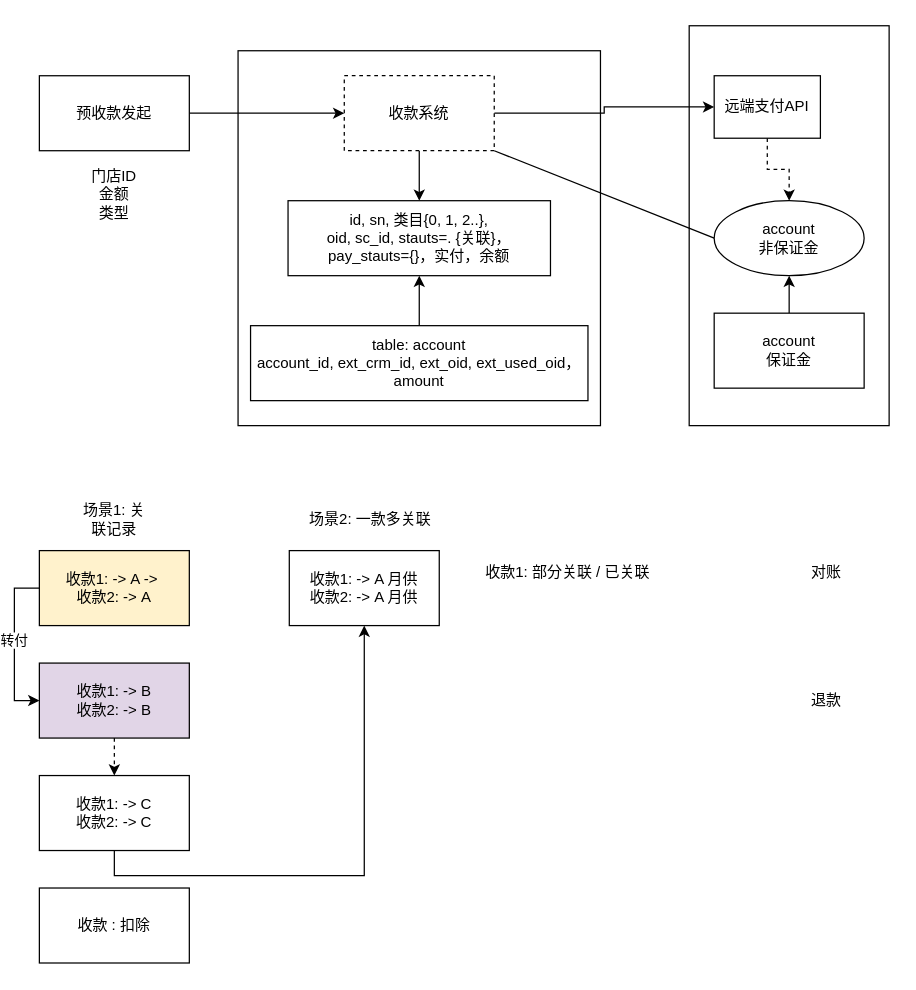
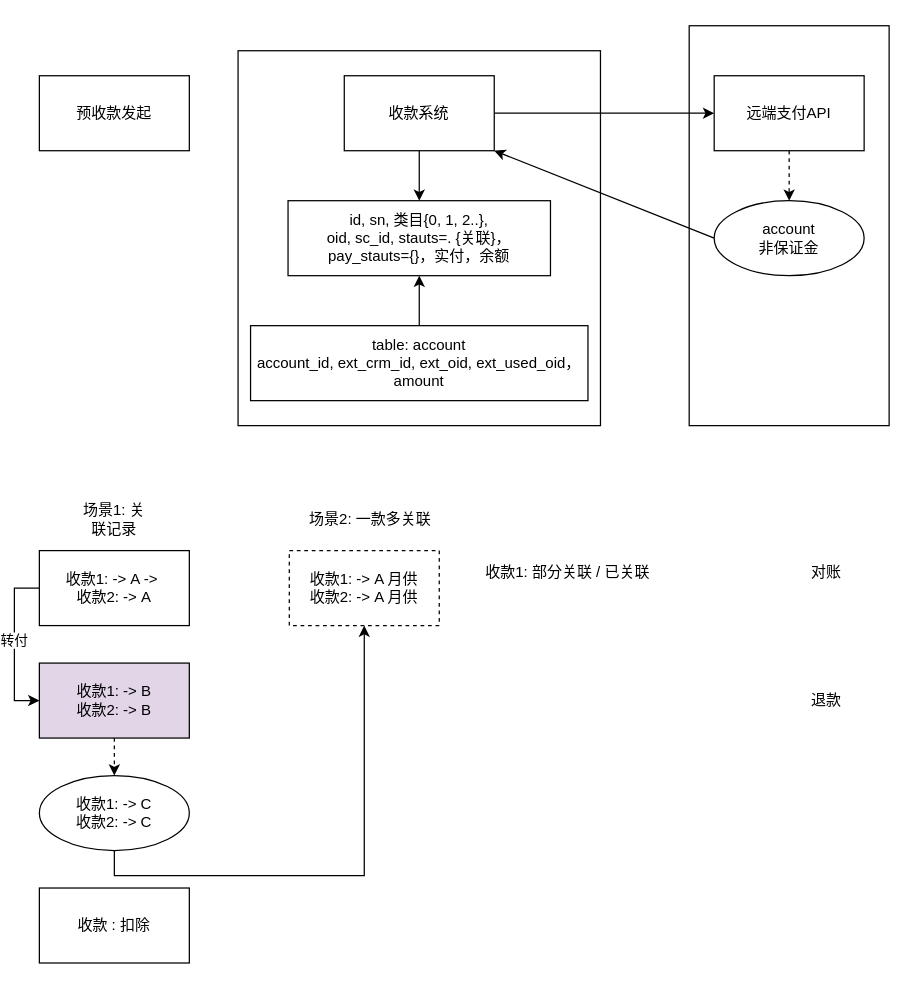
node "远端支付API": size 106x63 -> 150x75
edge "预收款发起" -> "收款系统": removed
node "收款系统": style dashed -> solid
edge "收款系统" -- "account 非保证金": arrowhead none -> classic
node "门店ID 金额 类型": removed
edge "account 保证金" -> "account 非保证金": removed
node "account 保证金": removed
node "收款1: -> A -> 收款2: -> A": fillcolor #fff2cc -> #ffffff
node "收款1: -> A 月供 收款2: -> A 月供": style solid -> dashed
node "收款1: -> C 收款2: -> C": shape rectangle -> ellipse
